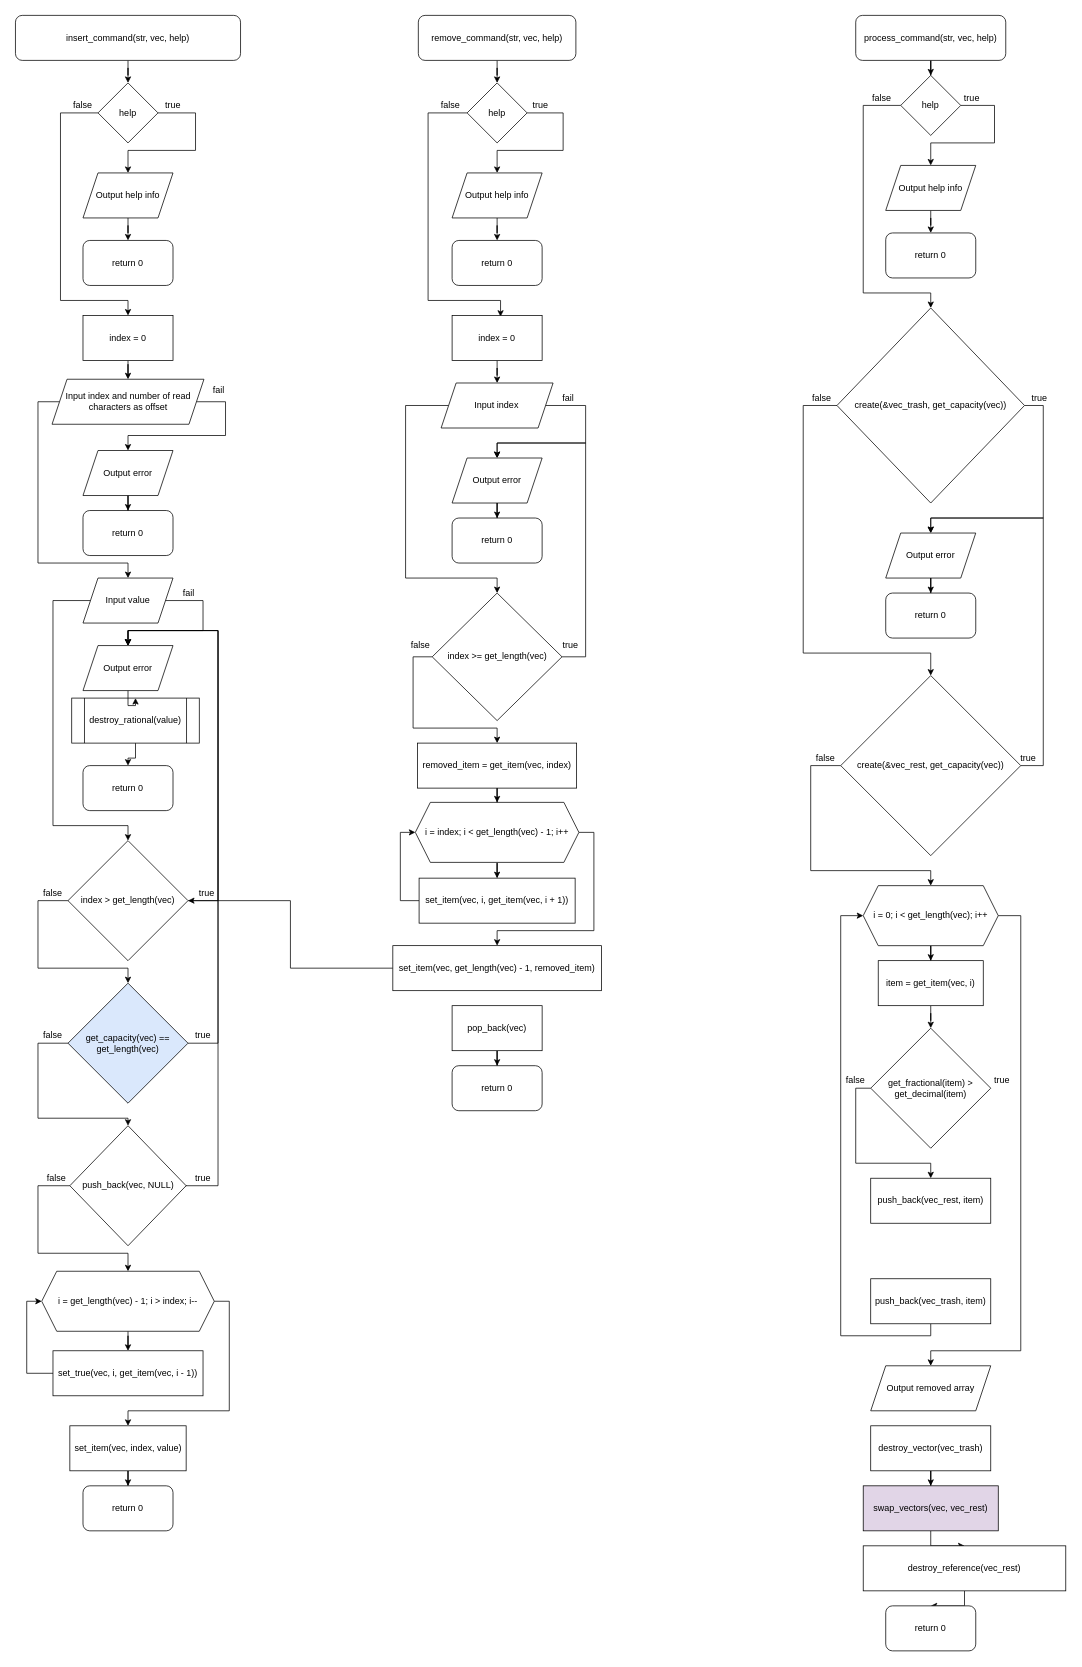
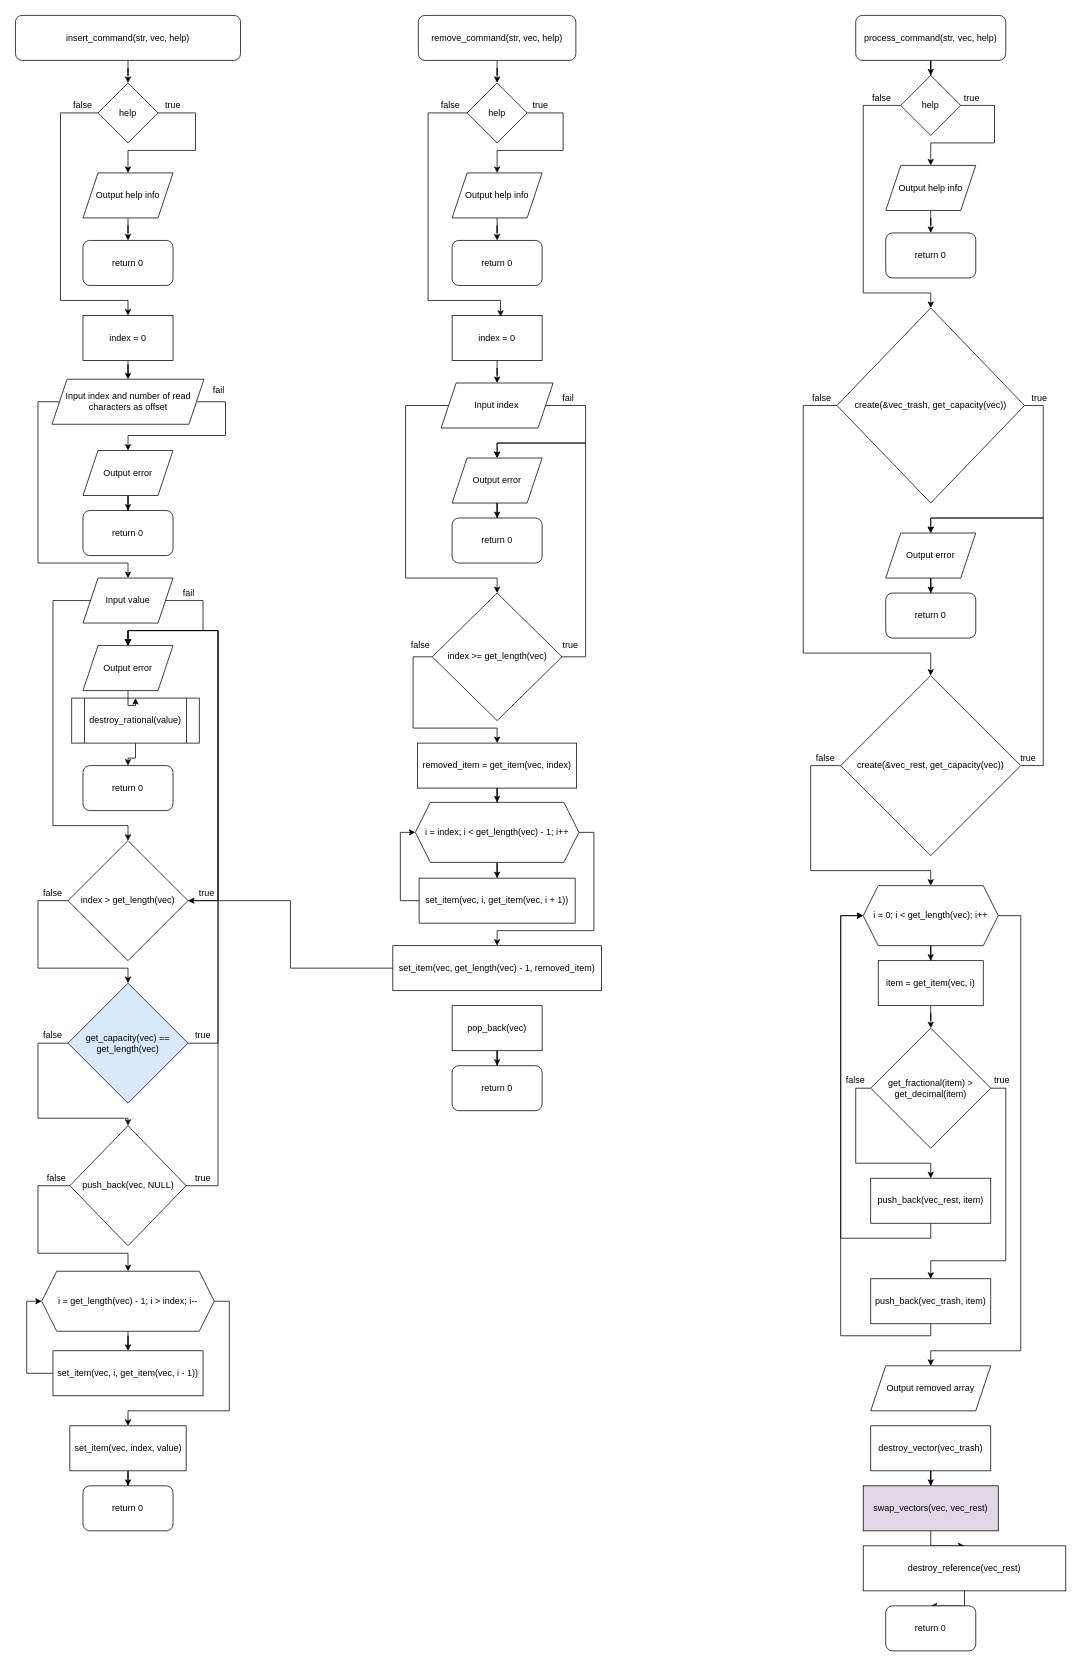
edge "get_fractional(item) > get_decimal(item)" -> "push_back(vec_trash, item)": added
edge "push_back(vec_rest, item)" -> "i = 0; i < get_length(vec); i++": added
node "set_true(vec, i, get_item(vec, i - 1))": label "set_true(vec, i, get_item(vec, i - 1))" -> "set_item(vec, i, get_item(vec, i - 1))"
